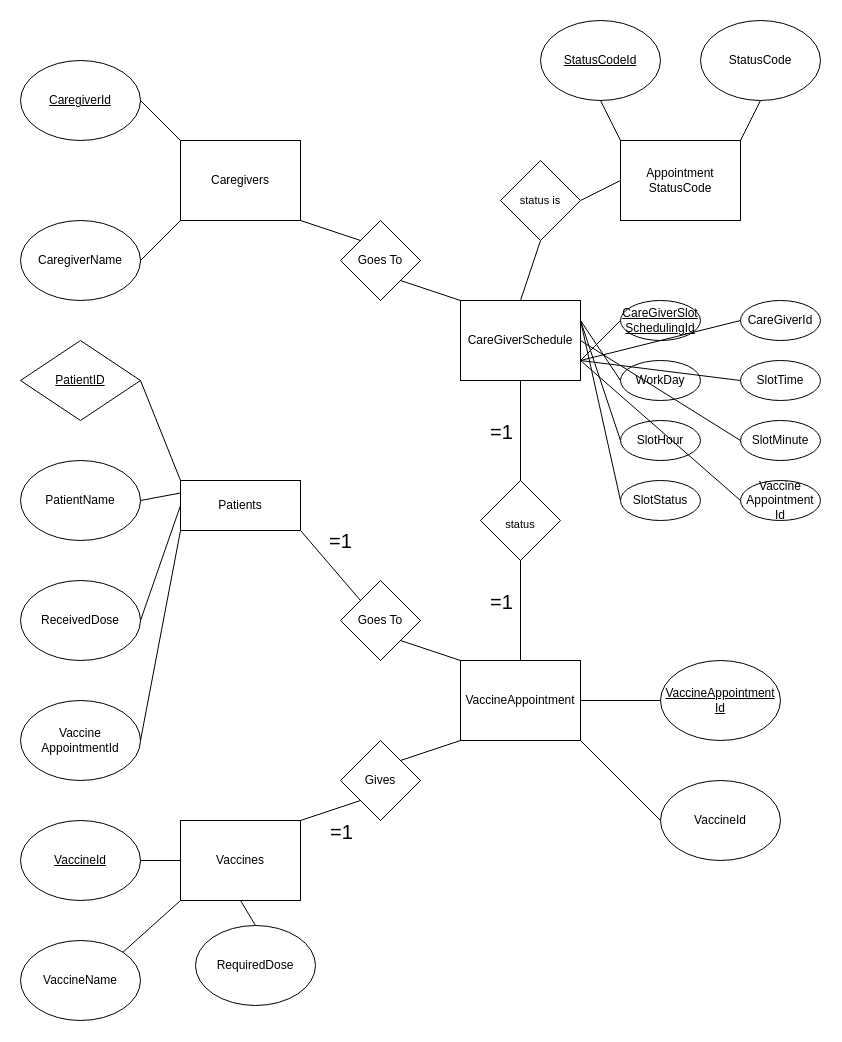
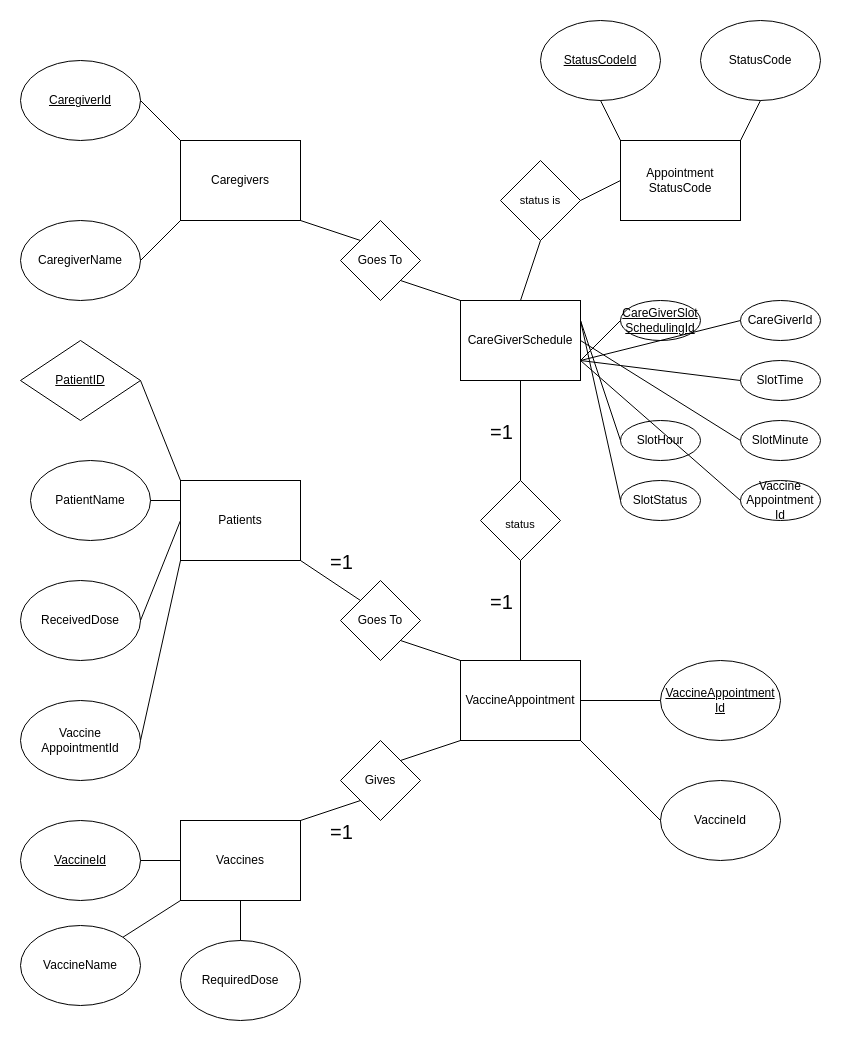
edge "CareGiverSchedule" -- "WorkDay": removed
node "WorkDay": removed
node "PatientName": moved (81, 501) -> (91, 501)
node "Patients": size 120x50 -> 120x80
node "RequiredDose": moved (256, 966) -> (241, 981)
node "VaccineName": moved (81, 981) -> (81, 966)
